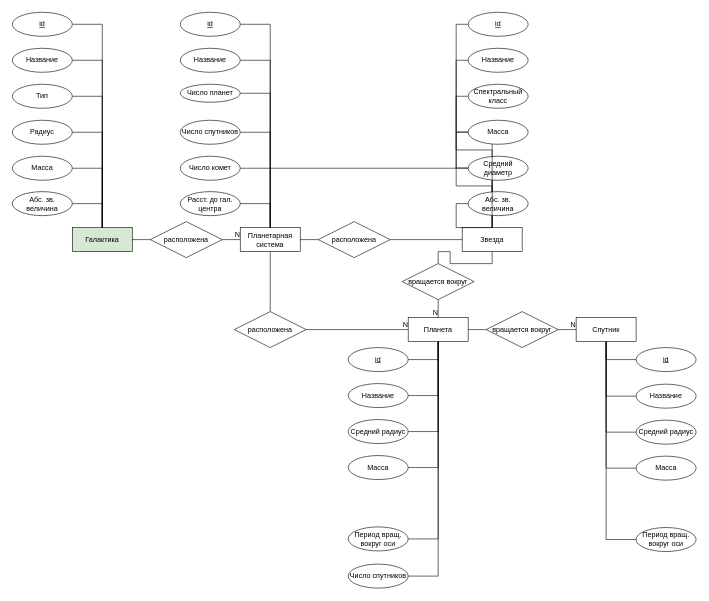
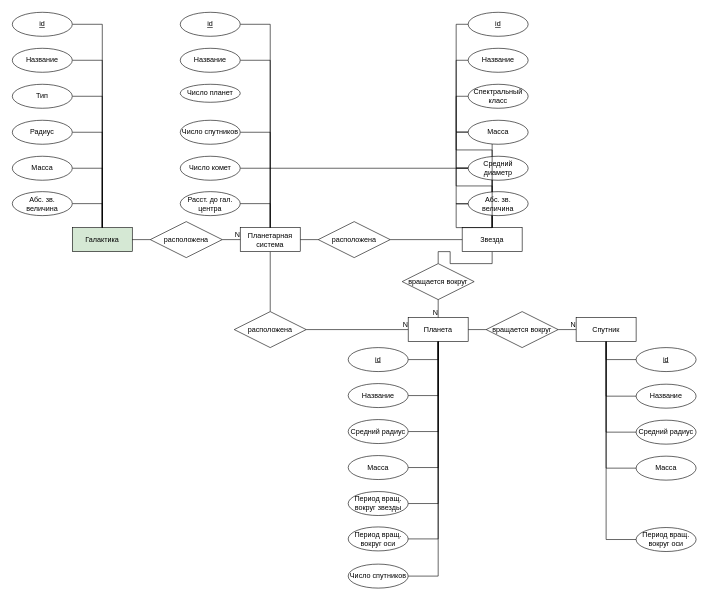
edge "Число планет" -- "Планетарная система": removed
edge "Средний диаметр" -- "Звезда": added
node "Период вращ. вокруг звезды": added
edge "Планета" -- "Период вращ. вокруг звезды": added
